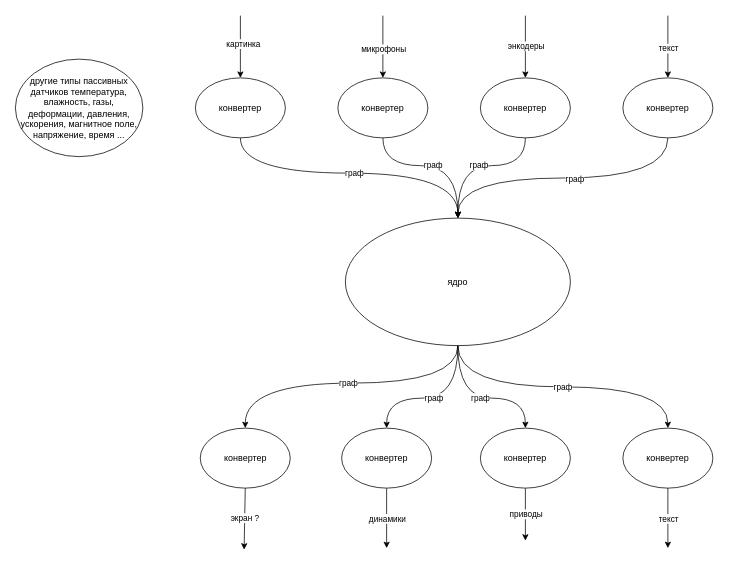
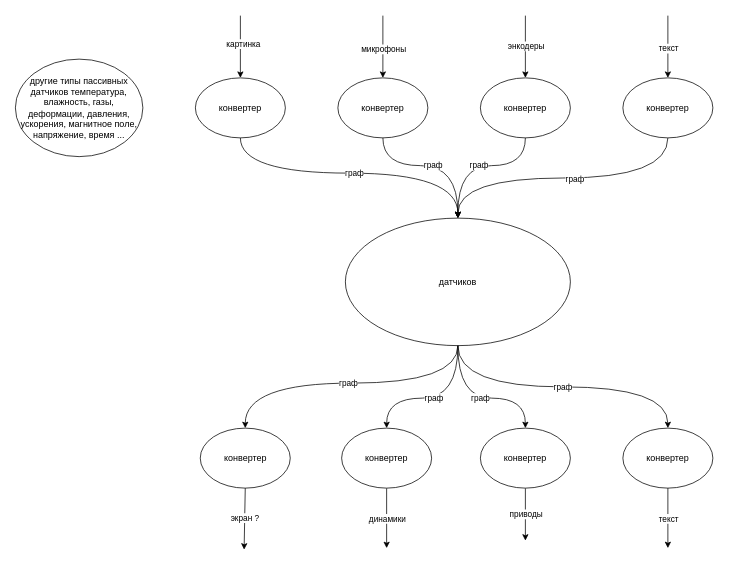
node "ядро": label "ядро" -> "датчиков"
